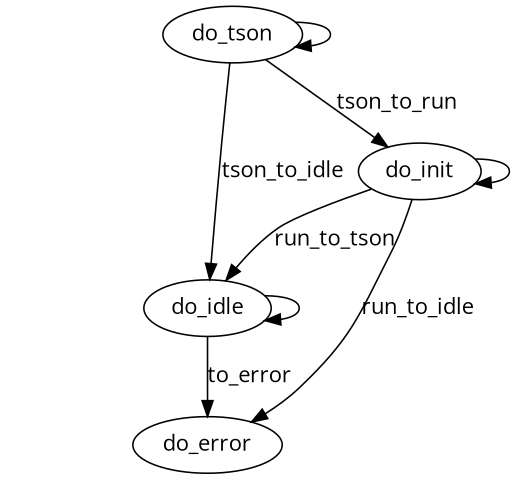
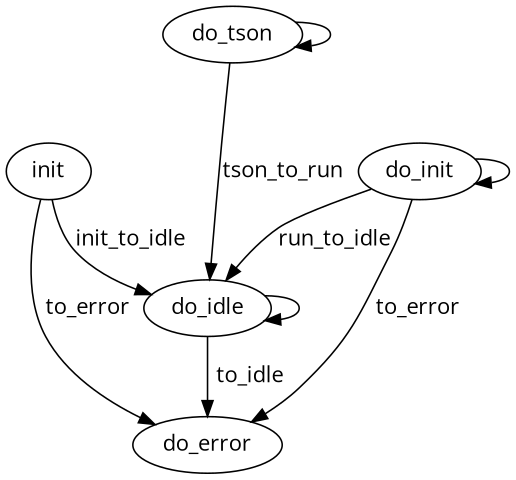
edge "do_tson" -> "do_init": removed, label "tson_to_run"
node "init": added
edge "do_tson" -> "do_idle": label "tson_to_idle" -> "tson_to_run"
edge "do_init" -> "do_idle": label "run_to_tson" -> "run_to_idle"
edge "do_init" -> "do_error": label "run_to_idle" -> "to_error"
edge "do_idle" -> "do_error": label "to_error" -> "to_idle"
